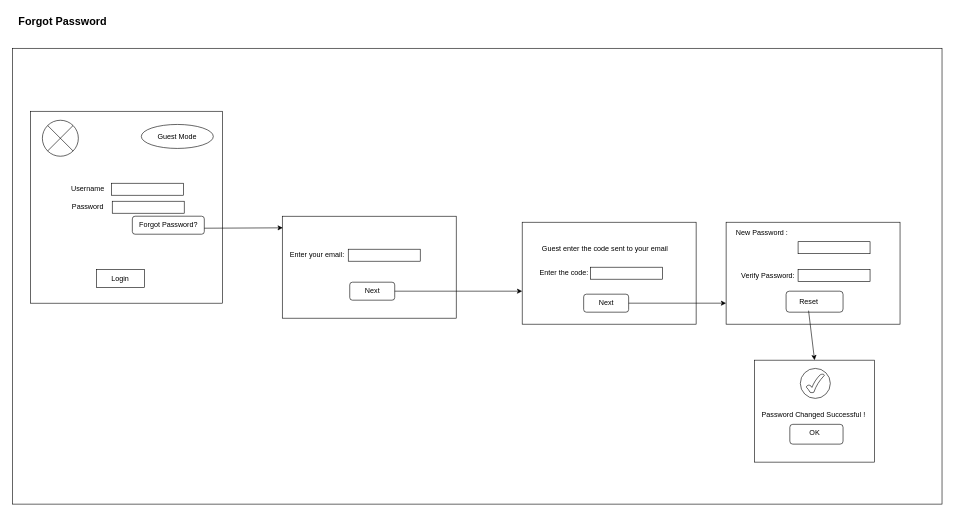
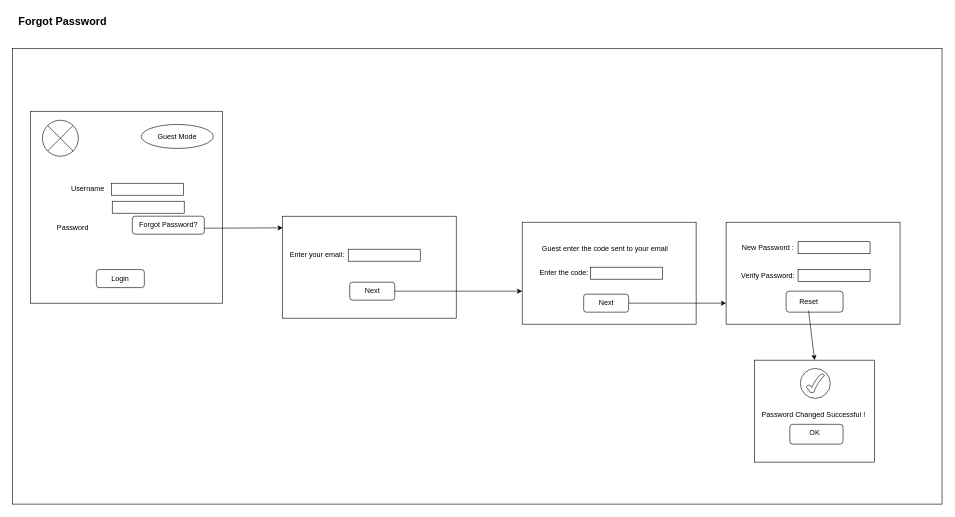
node "Password": moved (88, 207) -> (73, 228)
node "New Password :": moved (762, 233) -> (768, 248)
node "Login": shape rectangle -> rounded rectangle
